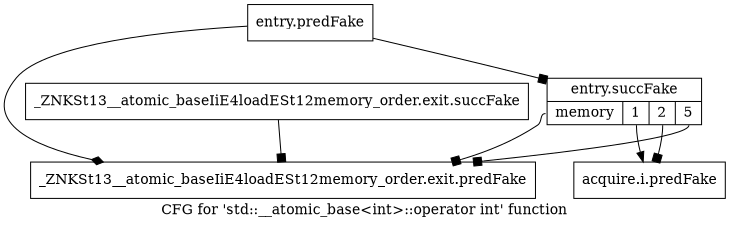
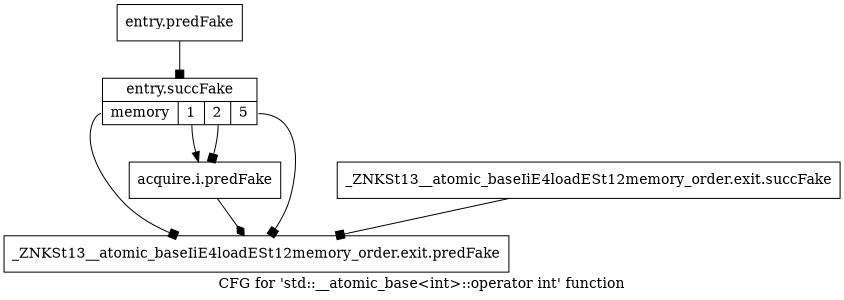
edge "entry.predFake" -> "_ZNKSt13__atomic_baseIiE4loadESt12memory_order.exit.predFake": now "acquire.i.predFake" -> "_ZNKSt13__atomic_baseIiE4loadESt12memory_order.exit.predFake"
